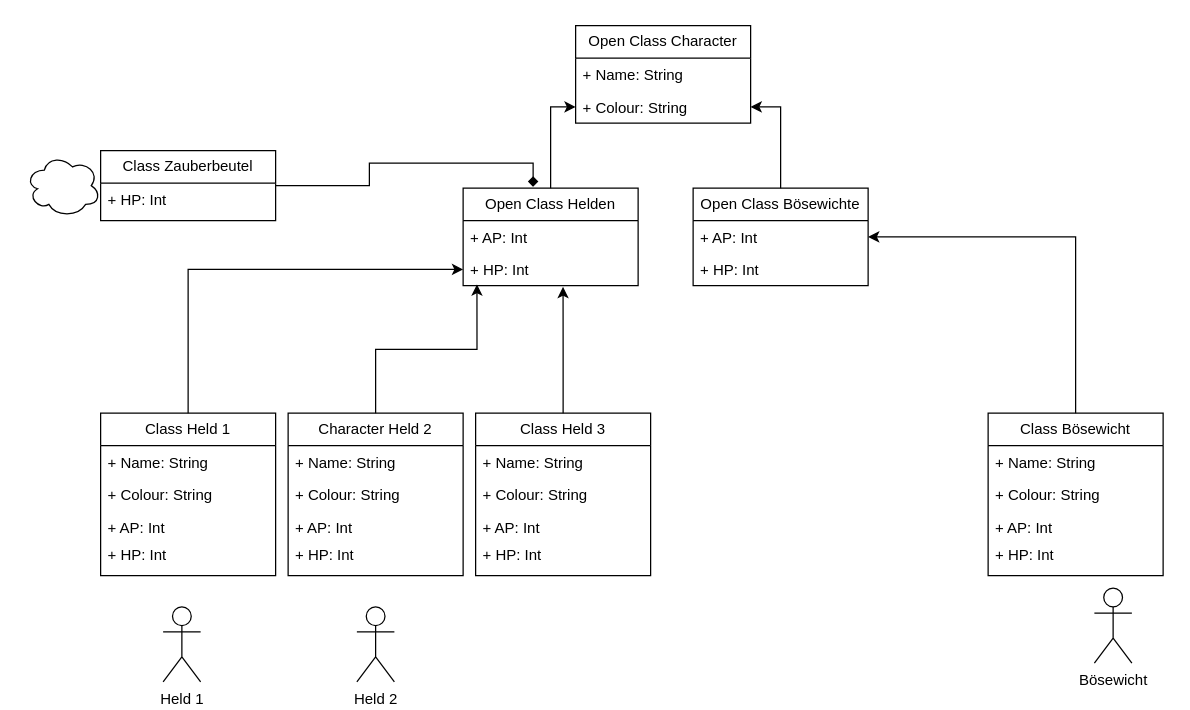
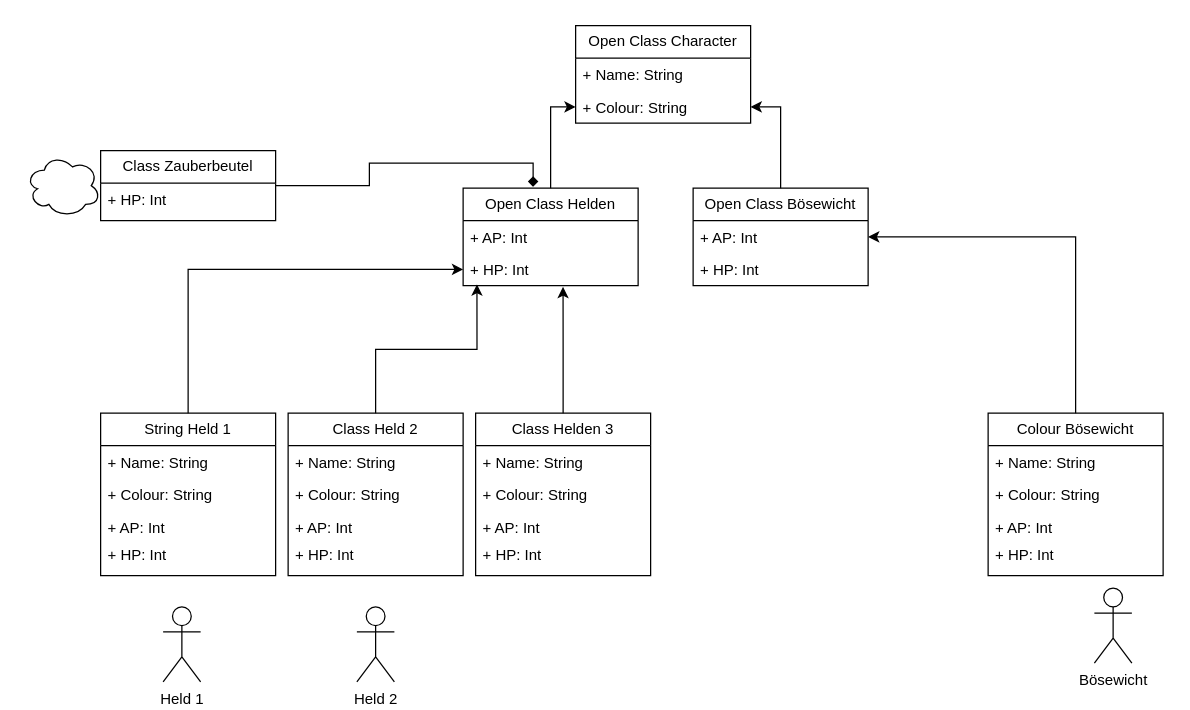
node "Open Class Bösewichte": label "Open Class Bösewichte" -> "Open Class Bösewicht"
node "Class Held 1": label "Class Held 1" -> "String Held 1"
node "Character Held 2": label "Character Held 2" -> "Class Held 2"
node "Class Held 3": label "Class Held 3" -> "Class Helden 3"
node "Class Bösewicht": label "Class Bösewicht" -> "Colour Bösewicht"
